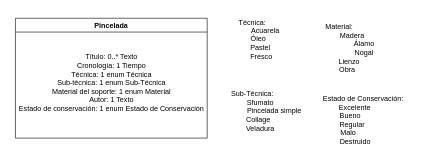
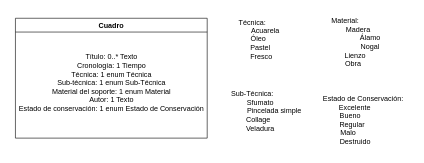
node "Pincelada": label "Pincelada" -> "Cuadro"
node "Material: Madera Álamo Nogal Lienzo Obra": moved (339, 48) -> (345, 42)
